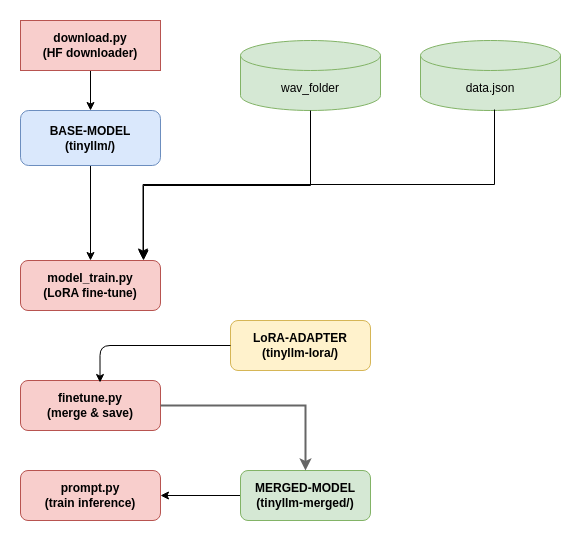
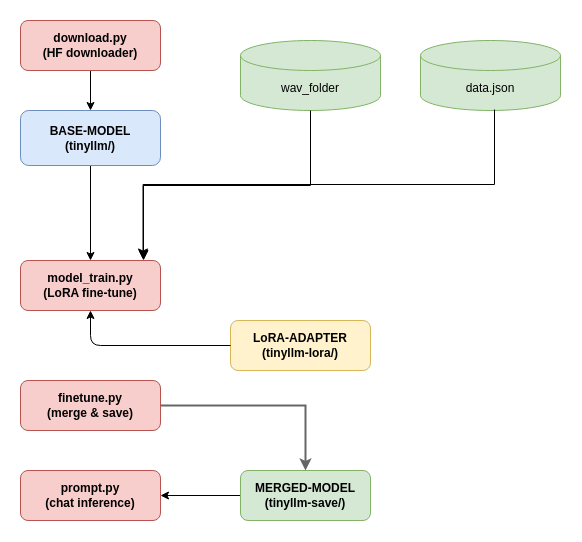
node "download.py (HF downloader)": shape rectangle -> rounded rectangle
edge "LoRA-ADAPTER (tinyllm-lora/)" -> "finetune.py (merge & save)": now "LoRA-ADAPTER (tinyllm-lora/)" -> "model_train.py (LoRA fine-tune)"
node "prompt.py (train inference)": label "prompt.py (train inference)" -> "prompt.py (chat inference)"
node "MERGED-MODEL (tinyllm-merged/)": label "MERGED-MODEL (tinyllm-merged/)" -> "MERGED-MODEL (tinyllm-save/)"
